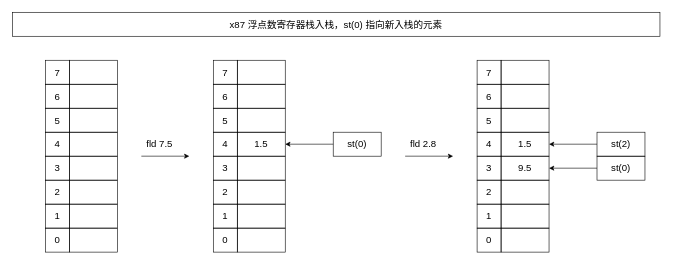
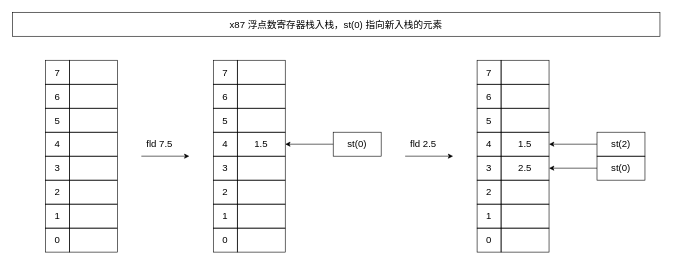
node "fld 2.8": label "fld 2.8" -> "fld 2.5"
node "9.5": label "9.5" -> "2.5"
